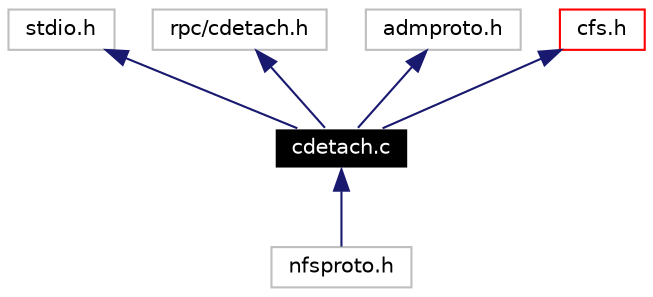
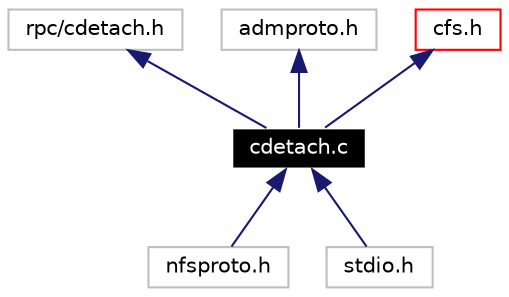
edge "cdetach.c" -> "stdio.h": reversed
